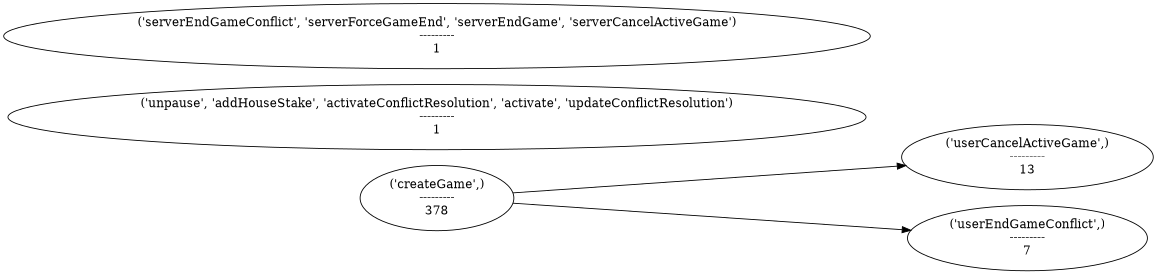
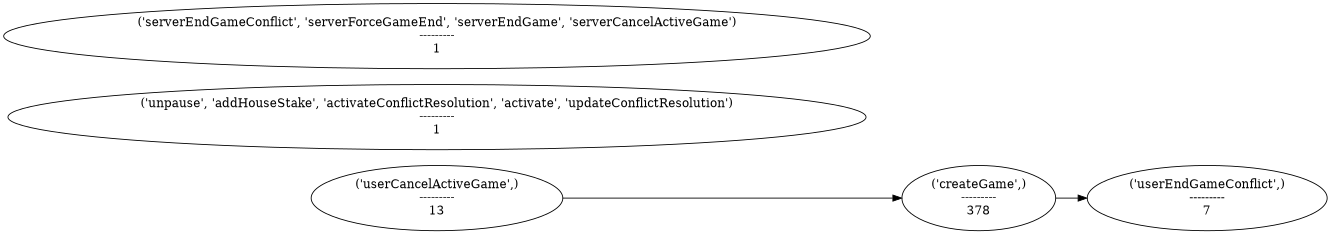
edge "('createGame',) --------- 378" -> "('userCancelActiveGame',) --------- 13": reversed
